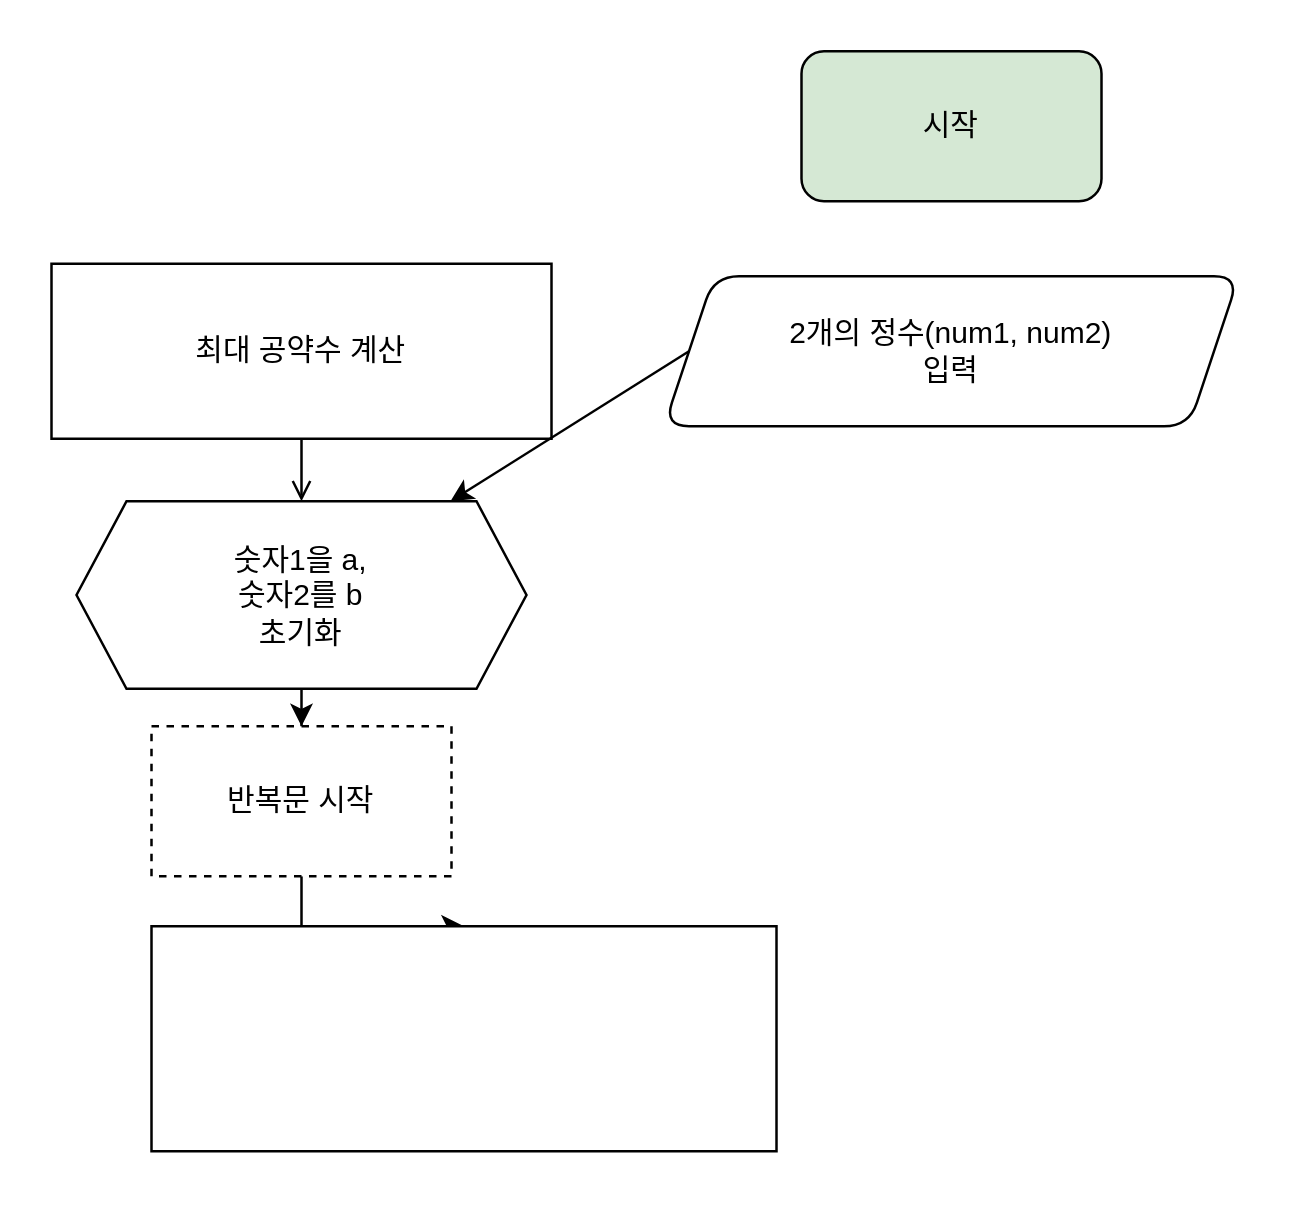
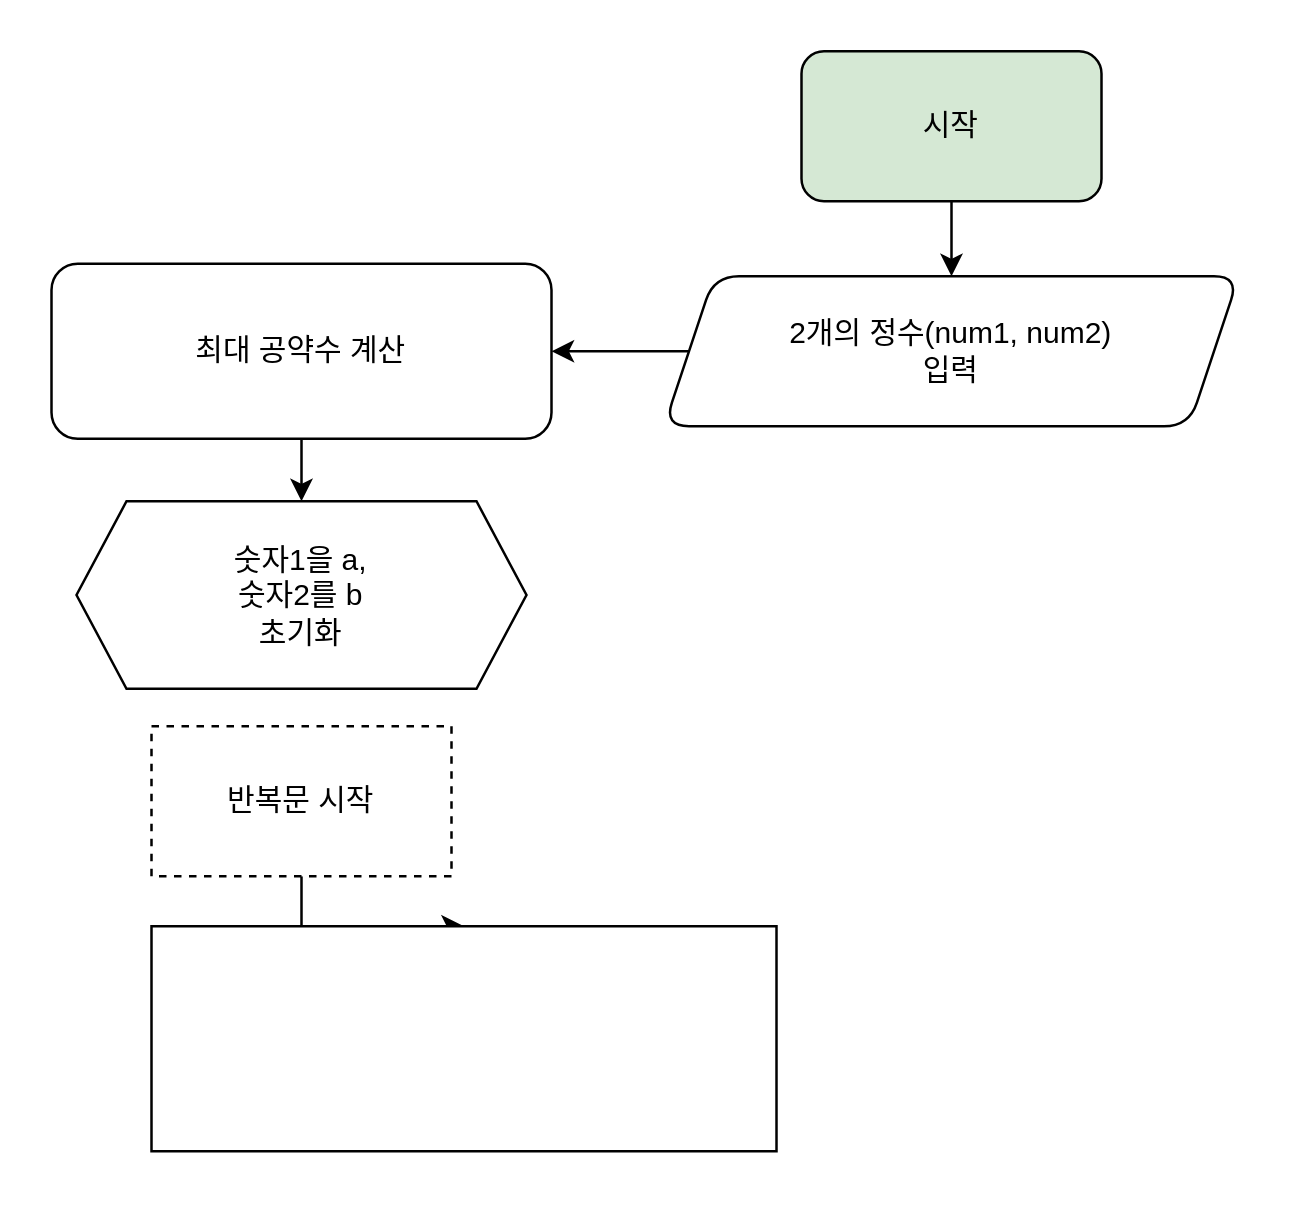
edge "시작" -> "2개의 정수(num1, num2) 입력": added
node "최대 공약수 계산": shape rectangle -> rounded rectangle
edge "2개의 정수(num1, num2) 입력" -> "숫자1을 a, 숫자2를 b 초기화": now "2개의 정수(num1, num2) 입력" -> "최대 공약수 계산"
edge "최대 공약수 계산" -> "숫자1을 a, 숫자2를 b 초기화": arrowhead open -> classic
edge "숫자1을 a, 숫자2를 b 초기화" -> "반복문 시작": removed
